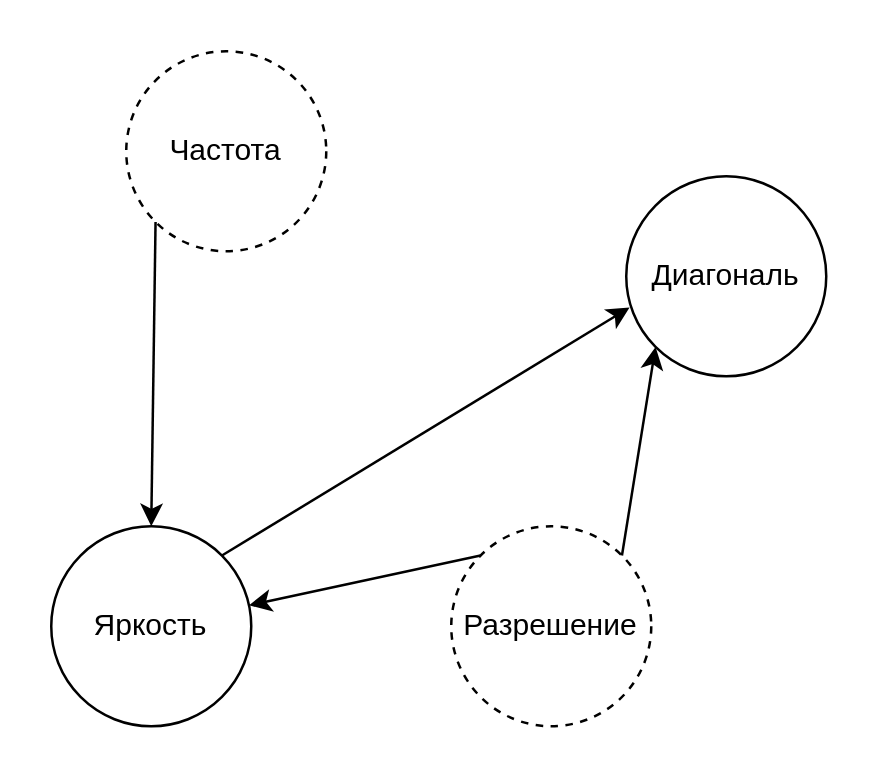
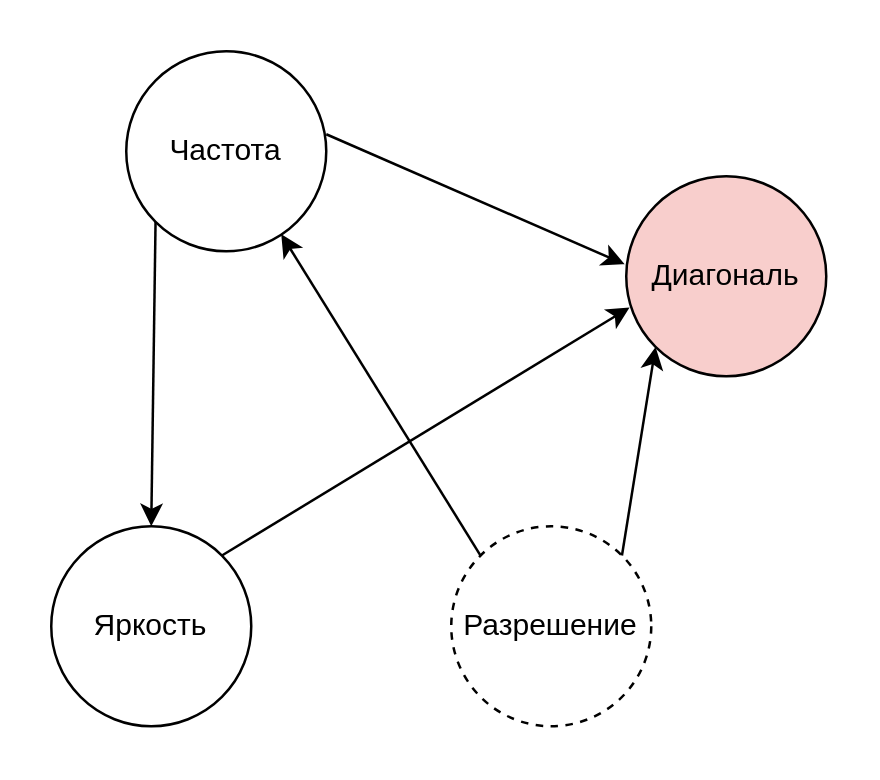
node "Частота": style dashed -> solid
edge "Частота" -> "Диагональ": added
node "Диагональ": fillcolor #ffffff -> #f8cecc
edge "Разрешение" -> "Яркость": now "Разрешение" -> "Частота"
